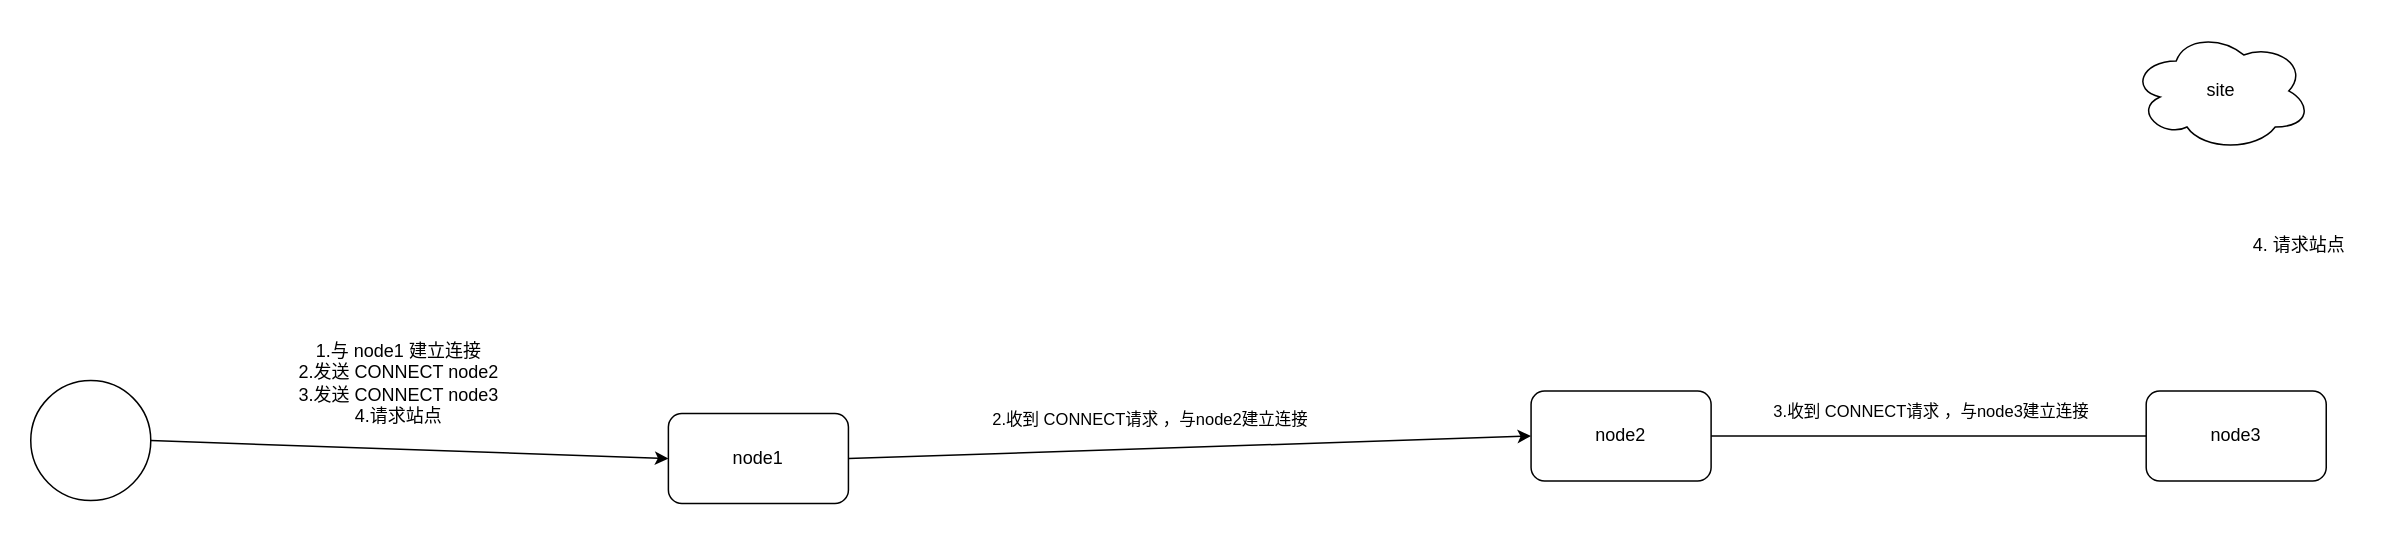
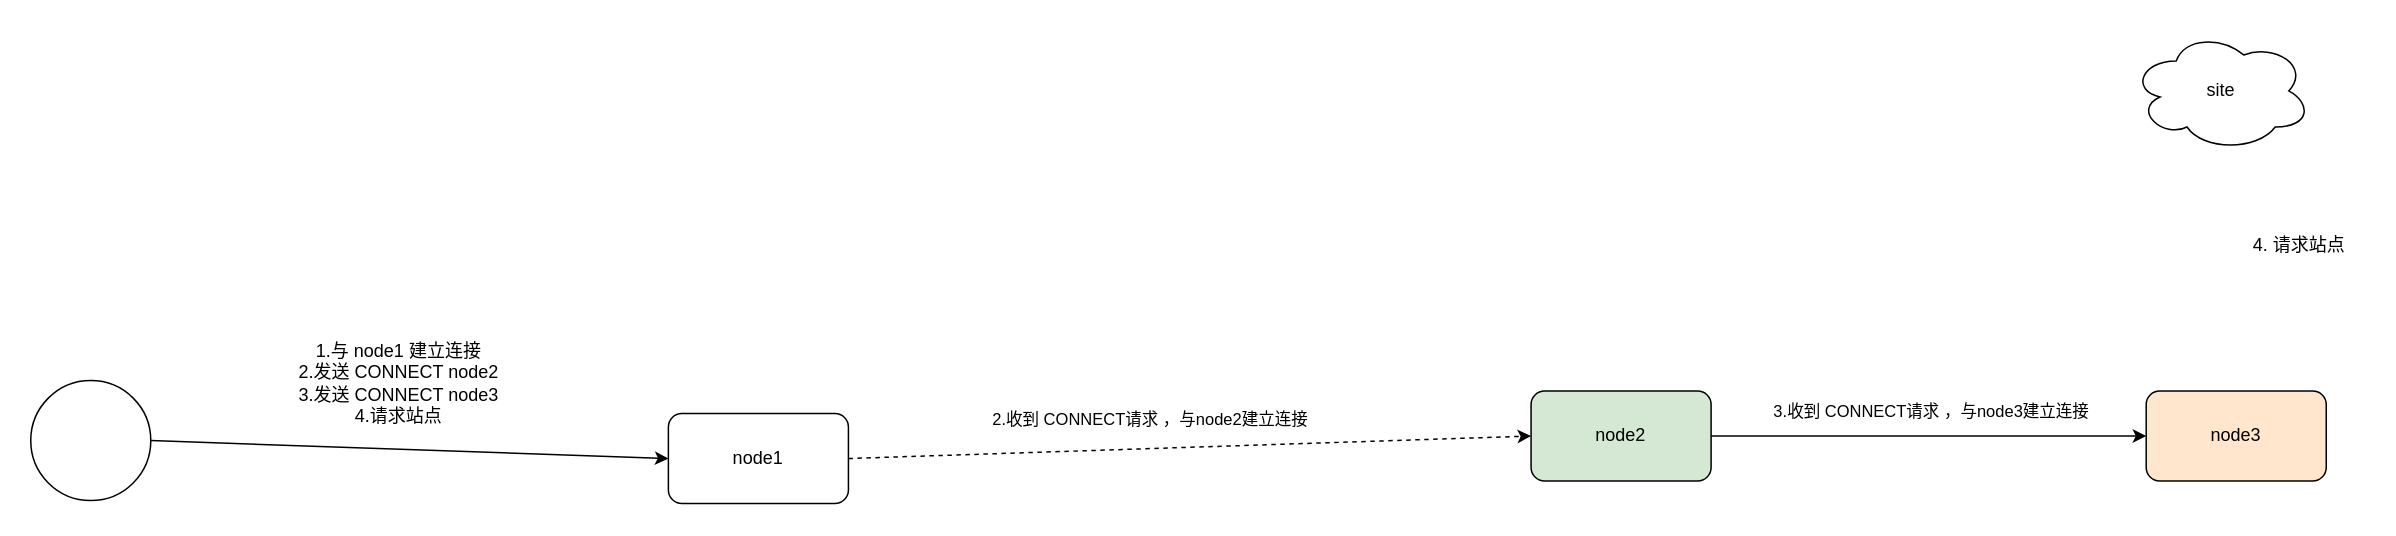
node "node2": fillcolor #ffffff -> #d5e8d4
edge "node2" -- "node3": arrowhead none -> classic
node "node3": fillcolor #ffffff -> #ffe6cc
edge "node1" -> "node2": style solid -> dashed
